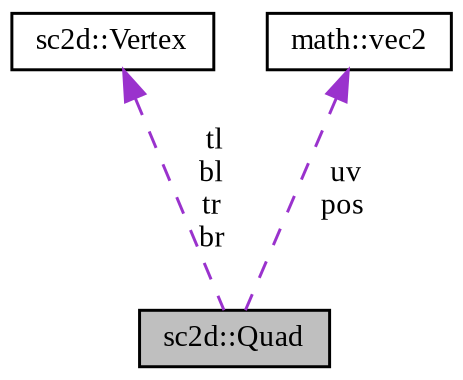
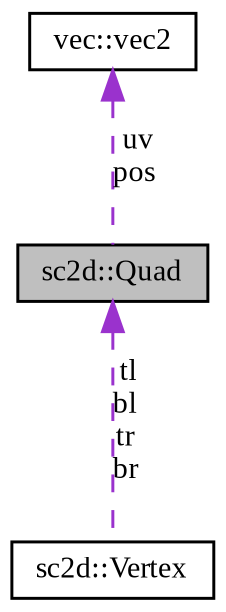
node "math::vec2": label "math::vec2" -> "vec::vec2"
edge "sc2d::Quad" -> "sc2d::Vertex": reversed
